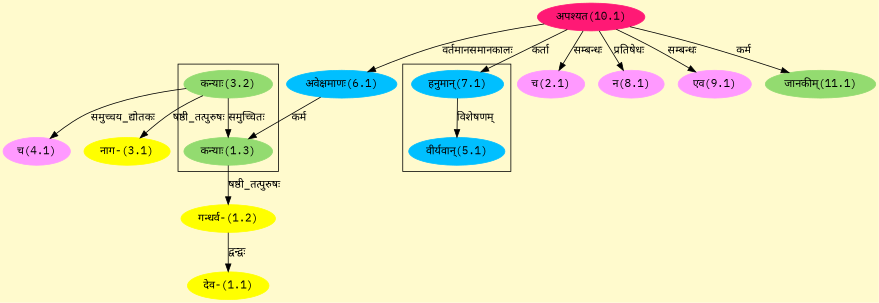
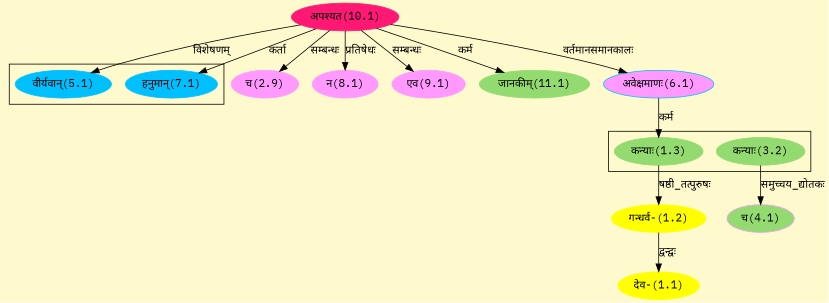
node "अवेक्षमाणः(6.1)": fillcolor #00bfff -> #ff99ff
node "च(2.1)": label "च(2.1)" -> "च(2.9)"
edge "कन्याः(3.2)" -> "कन्याः(1.3)": removed, label "समुच्चितः"
edge "हनुमान्(7.1)" -> "वीर्यवान्(5.1)": now "अपश्यत(10.1)" -> "वीर्यवान्(5.1)"
node "च(4.1)": fillcolor #ff99ff -> #93db70
node "नाग-(3.1)": removed
